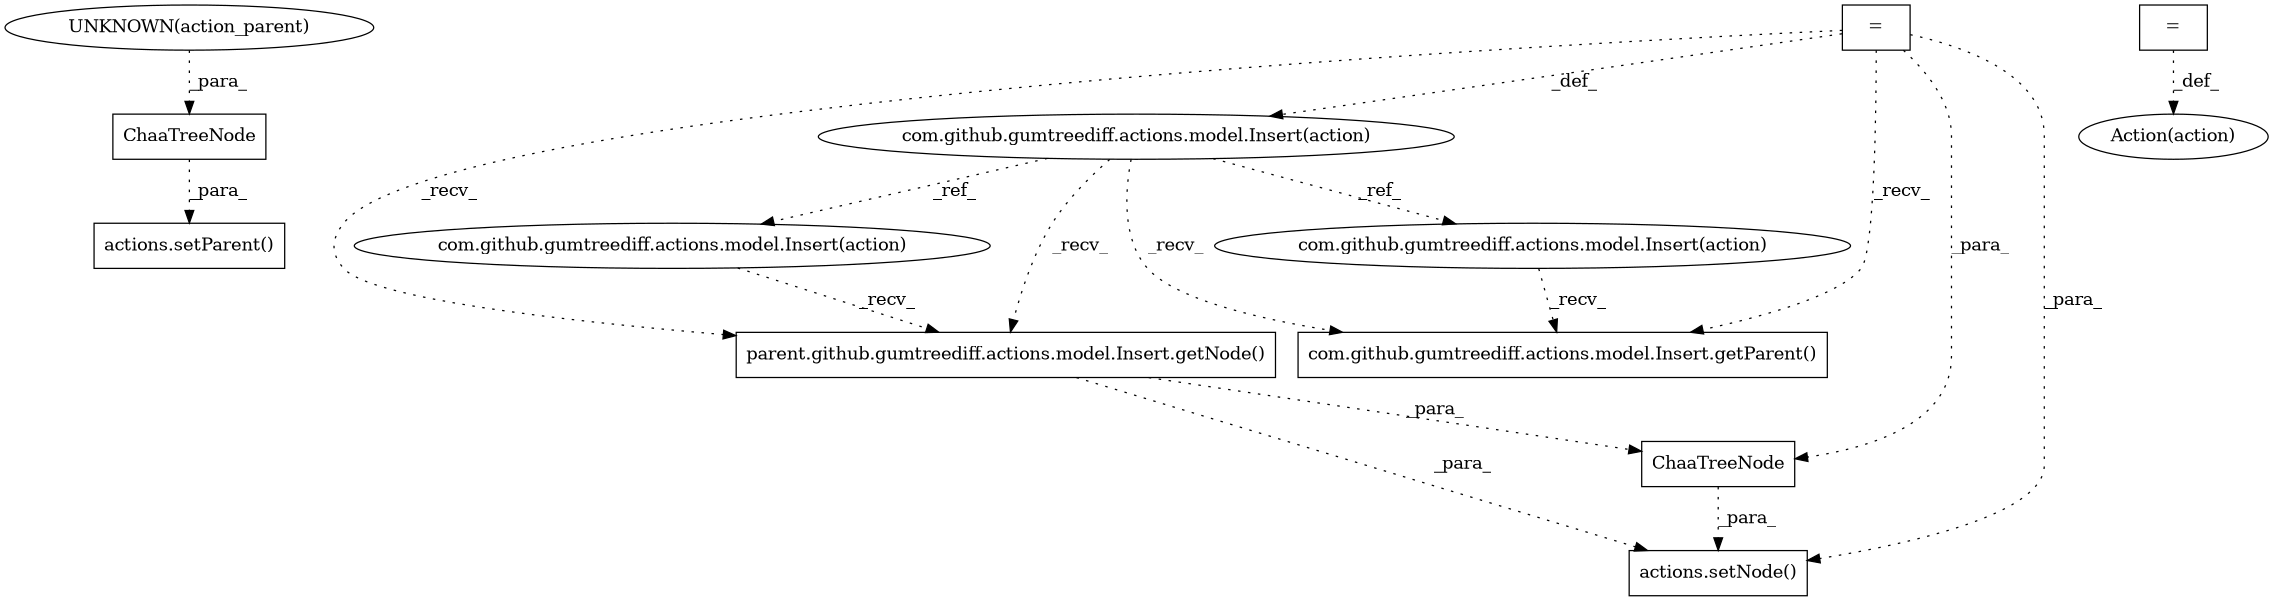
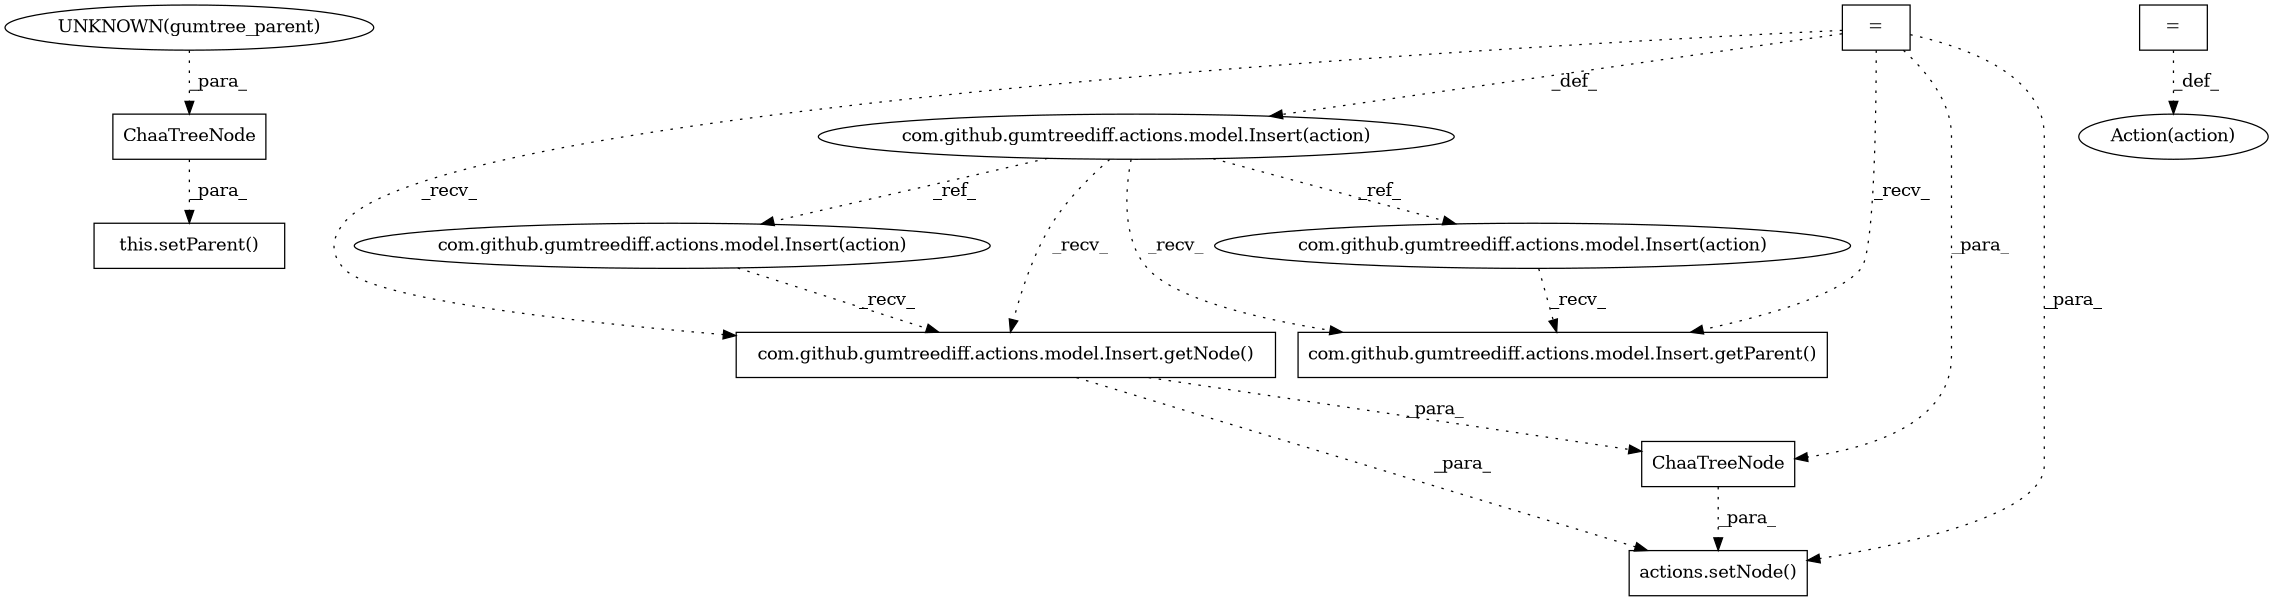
node "UNKNOWN(action_parent)": label "UNKNOWN(action_parent)" -> "UNKNOWN(gumtree_parent)"
node "actions.setParent()": label "actions.setParent()" -> "this.setParent()"
node "parent.github.gumtreediff.actions.model.Insert.getNode()": label "parent.github.gumtreediff.actions.model.Insert.getNode()" -> "com.github.gumtreediff.actions.model.Insert.getNode()"
